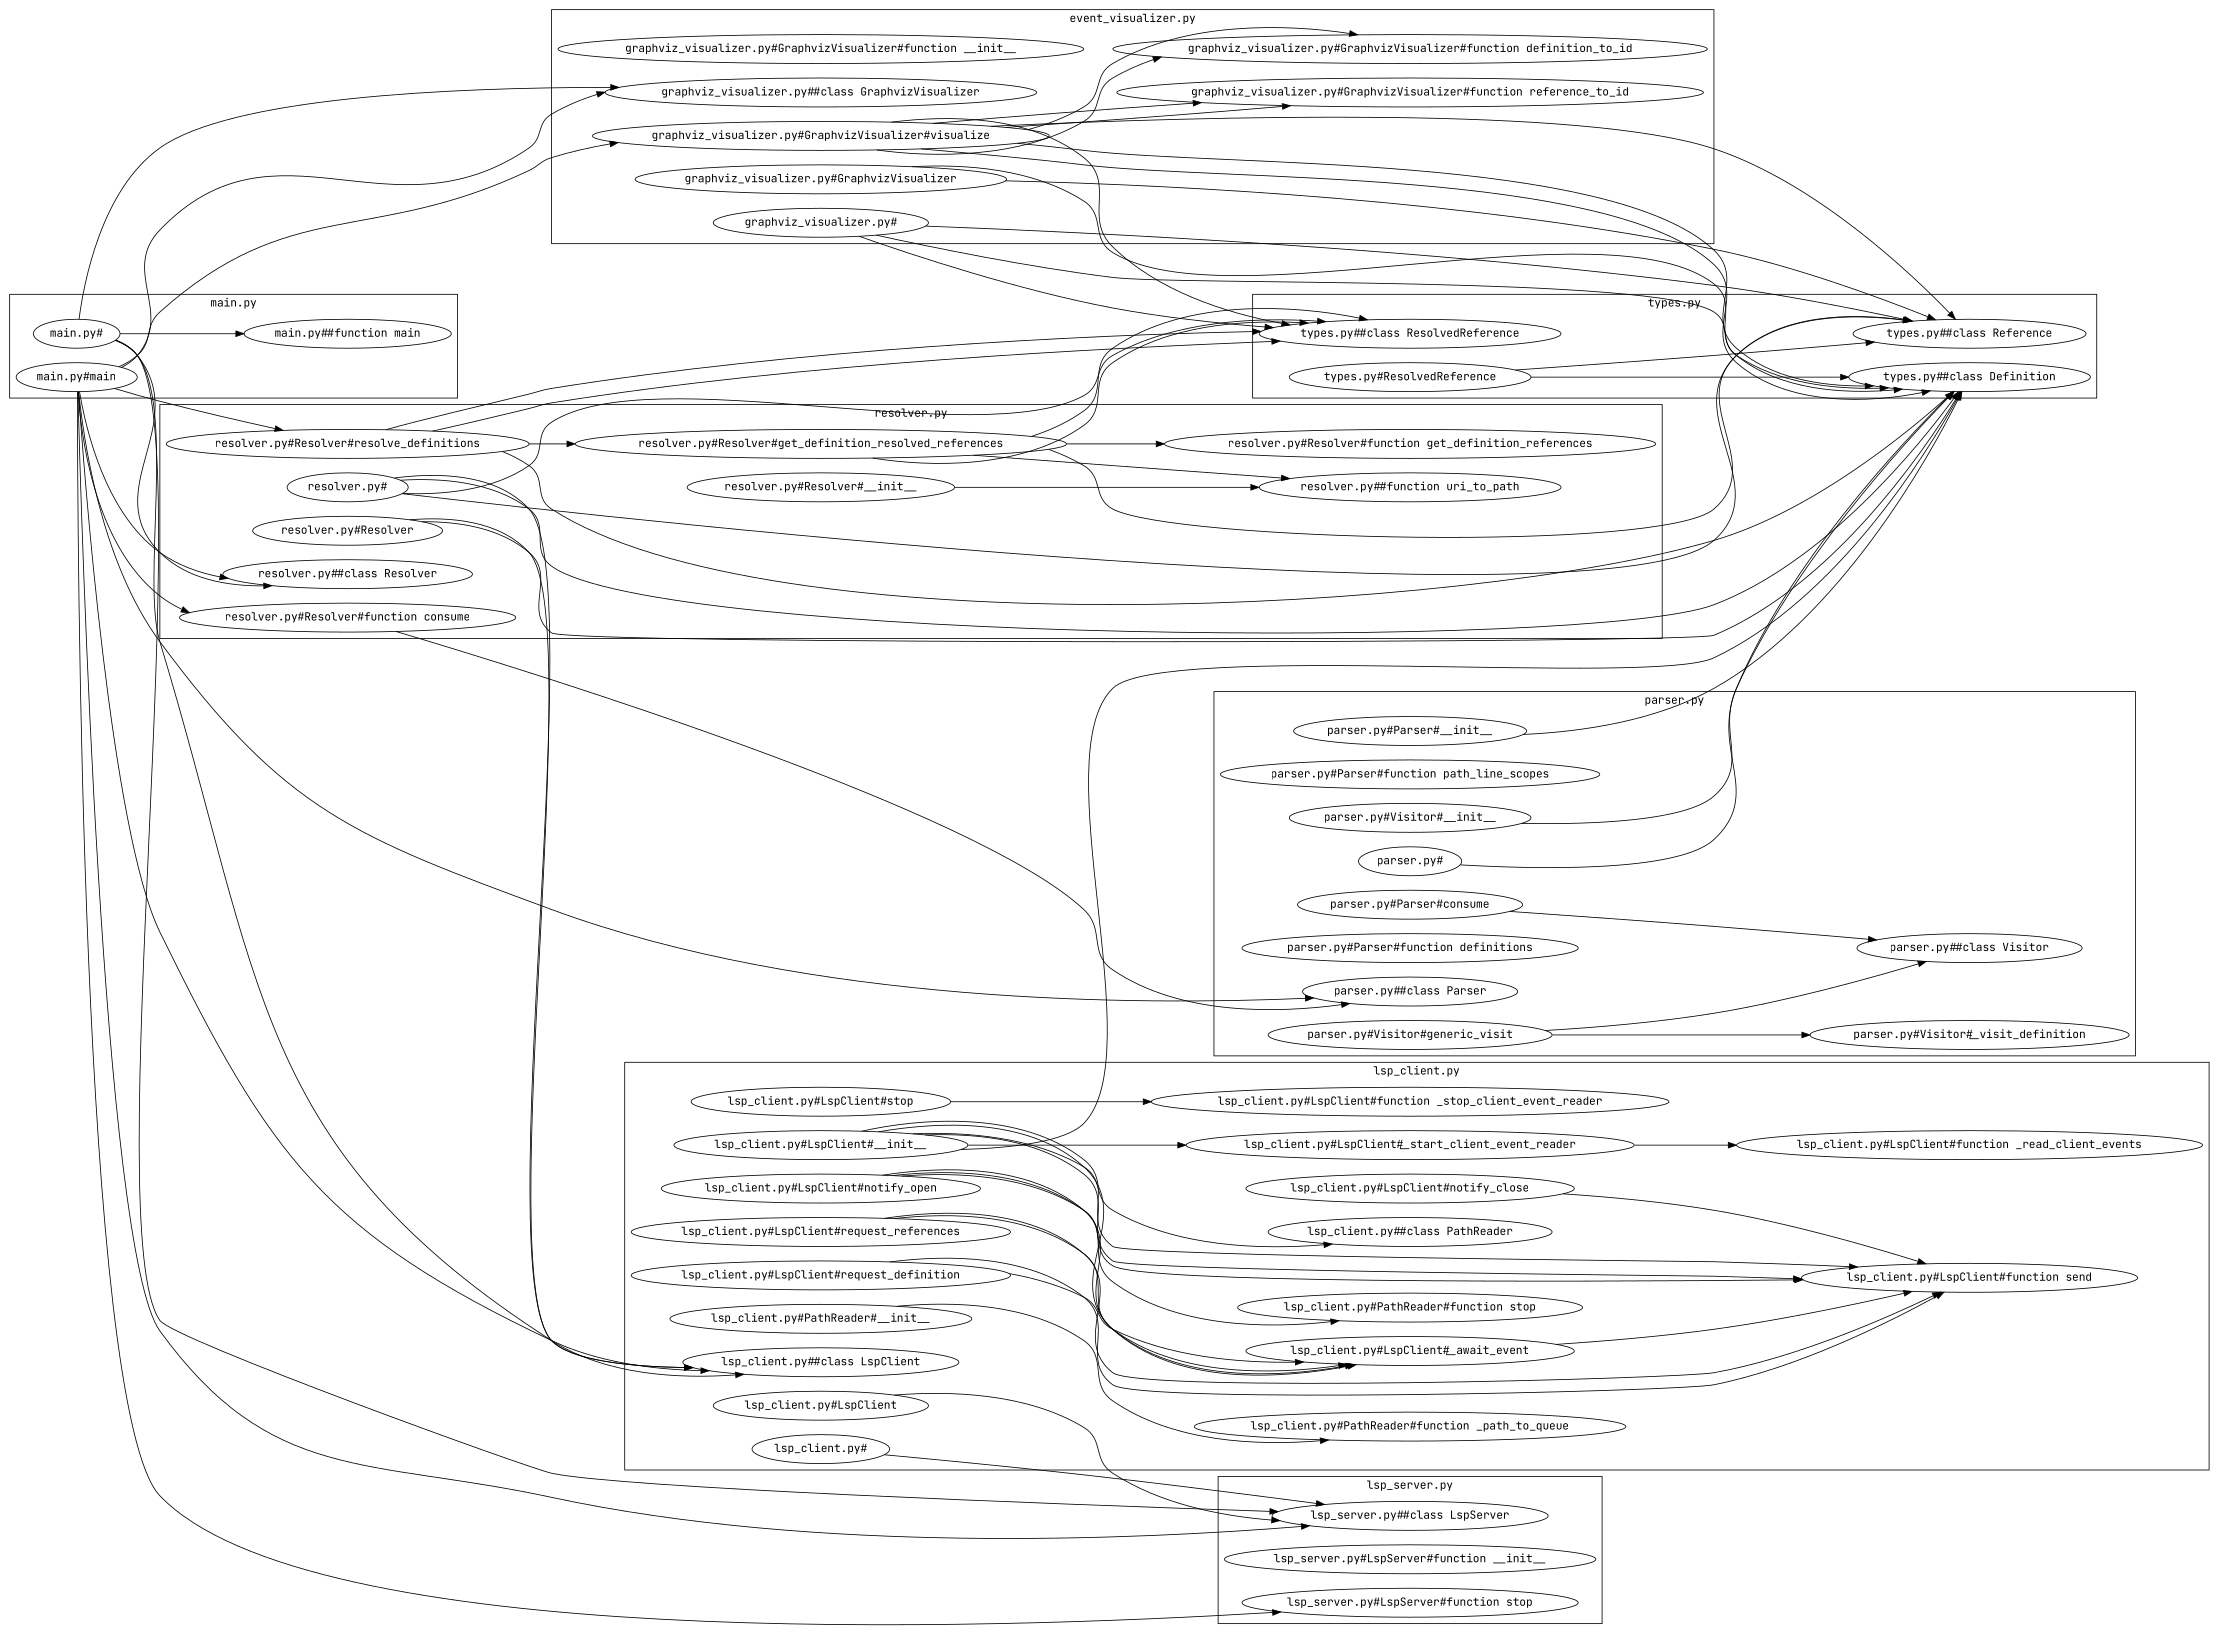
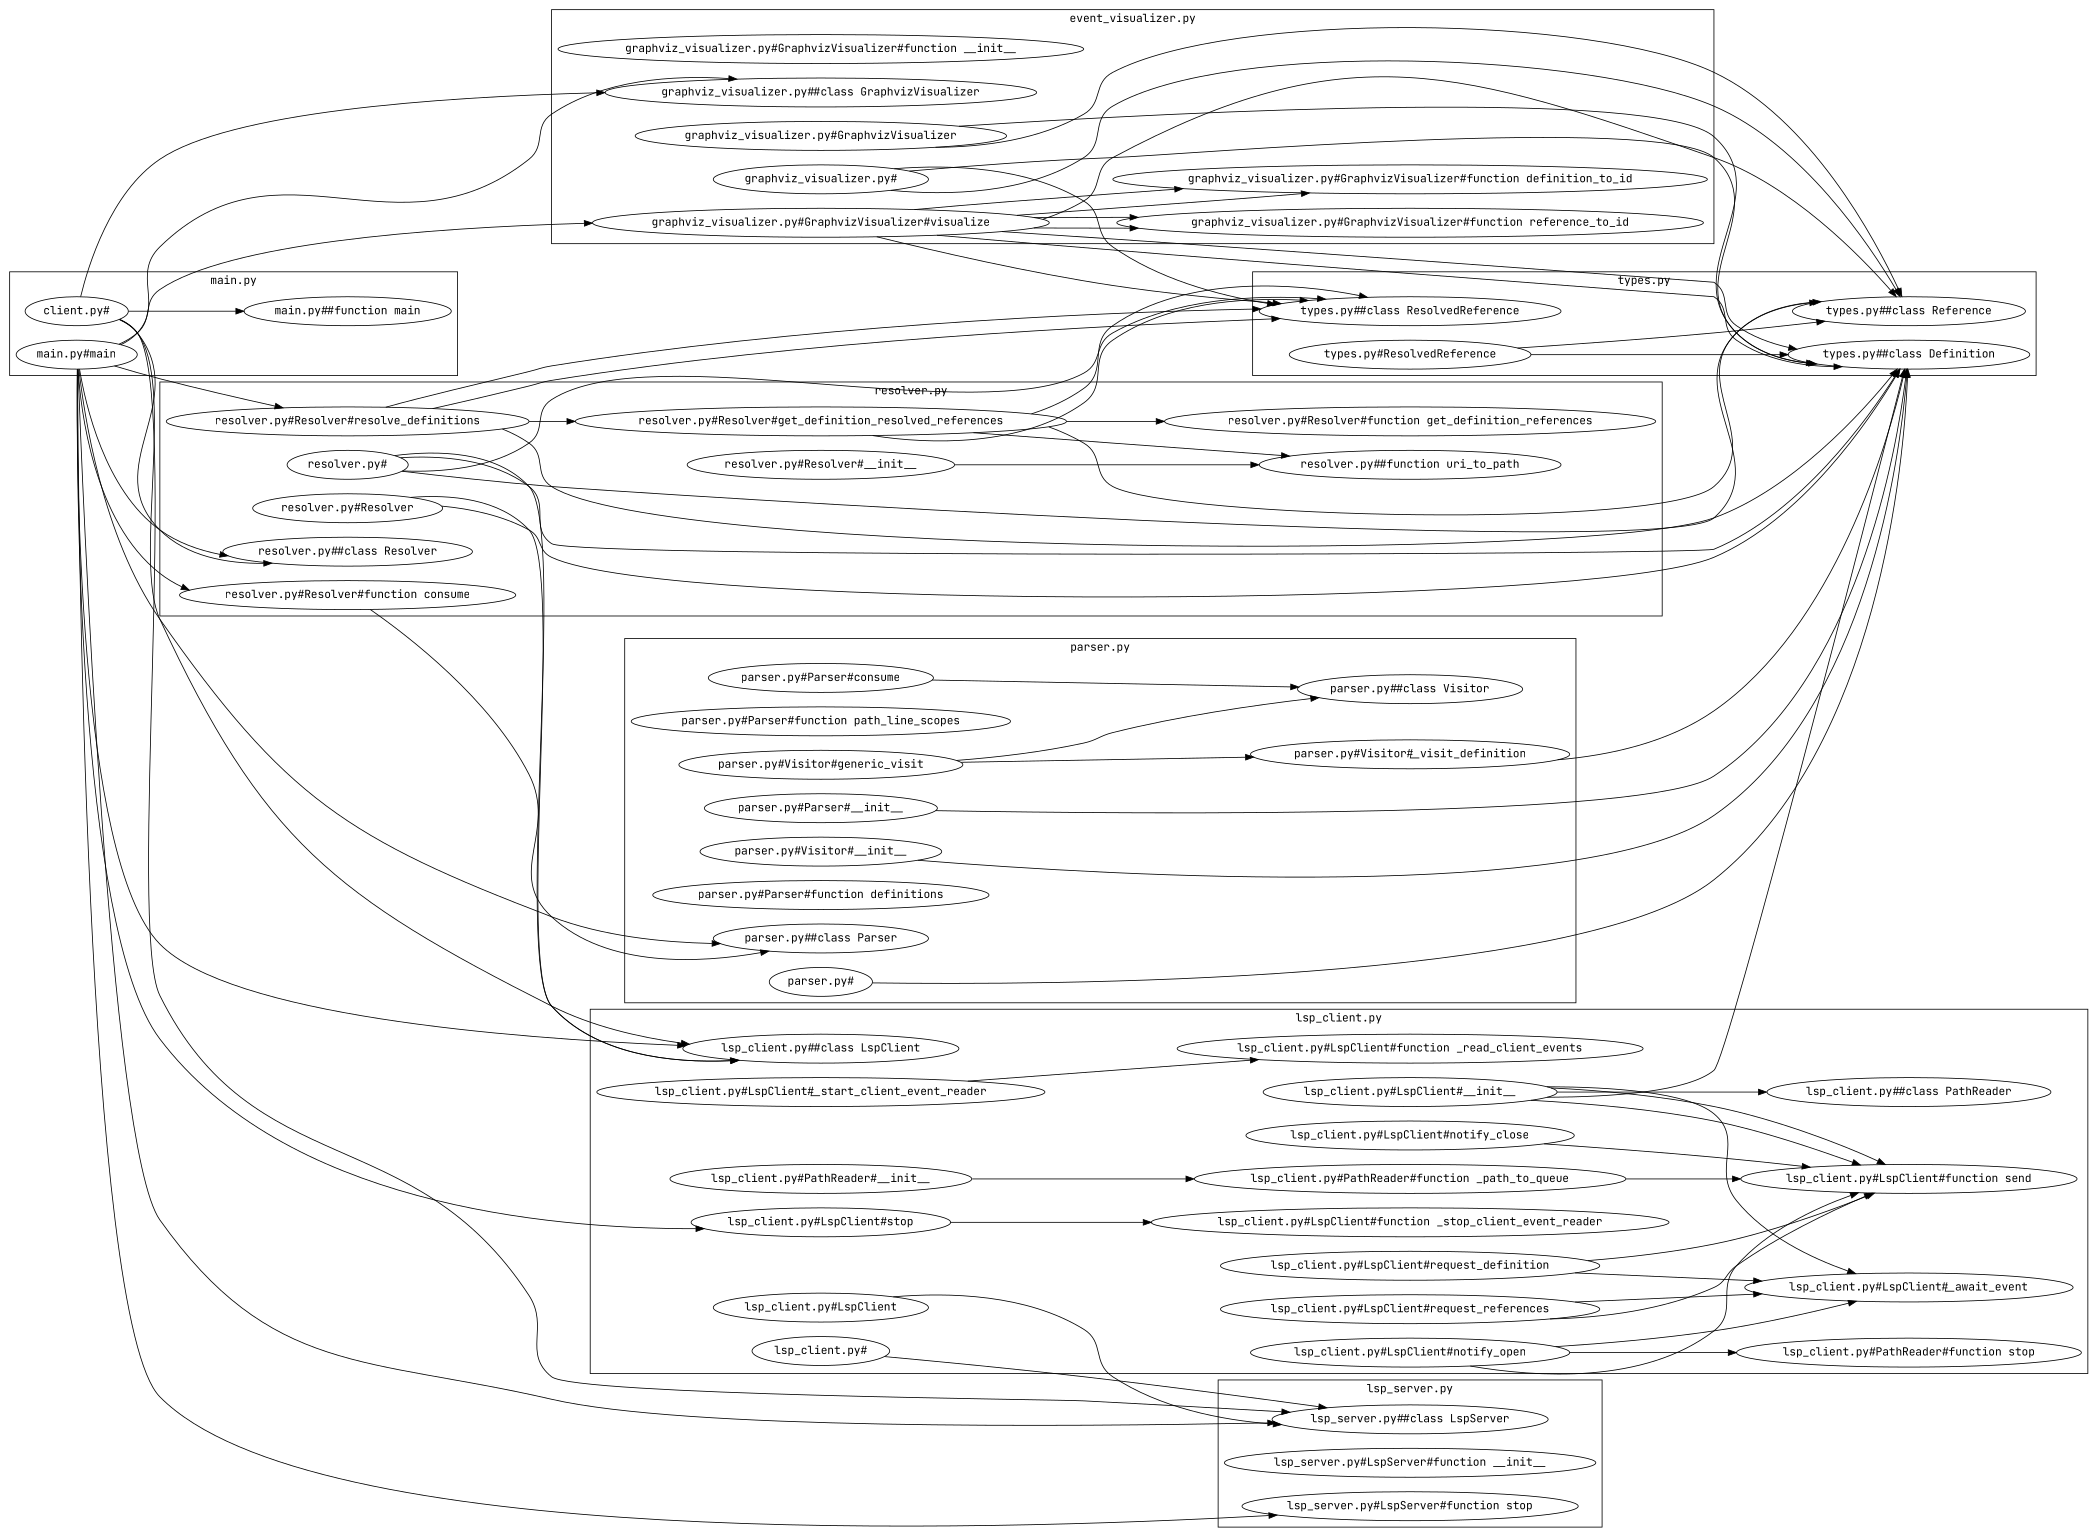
node "main.py#": label "main.py#" -> "client.py#"
edge "parser.py#Visitor#_visit_definition" -> "types.py##class Definition": added
edge "main.py#main" -> "lsp_client.py#LspClient#stop": added
edge "lsp_client.py#LspClient#__init__" -> "lsp_client.py#LspClient#_start_client_event_reader": removed
edge "lsp_client.py#LspClient#_await_event" -> "lsp_client.py#LspClient#function send": now "lsp_client.py#PathReader#function _path_to_queue" -> "lsp_client.py#LspClient#function send"
